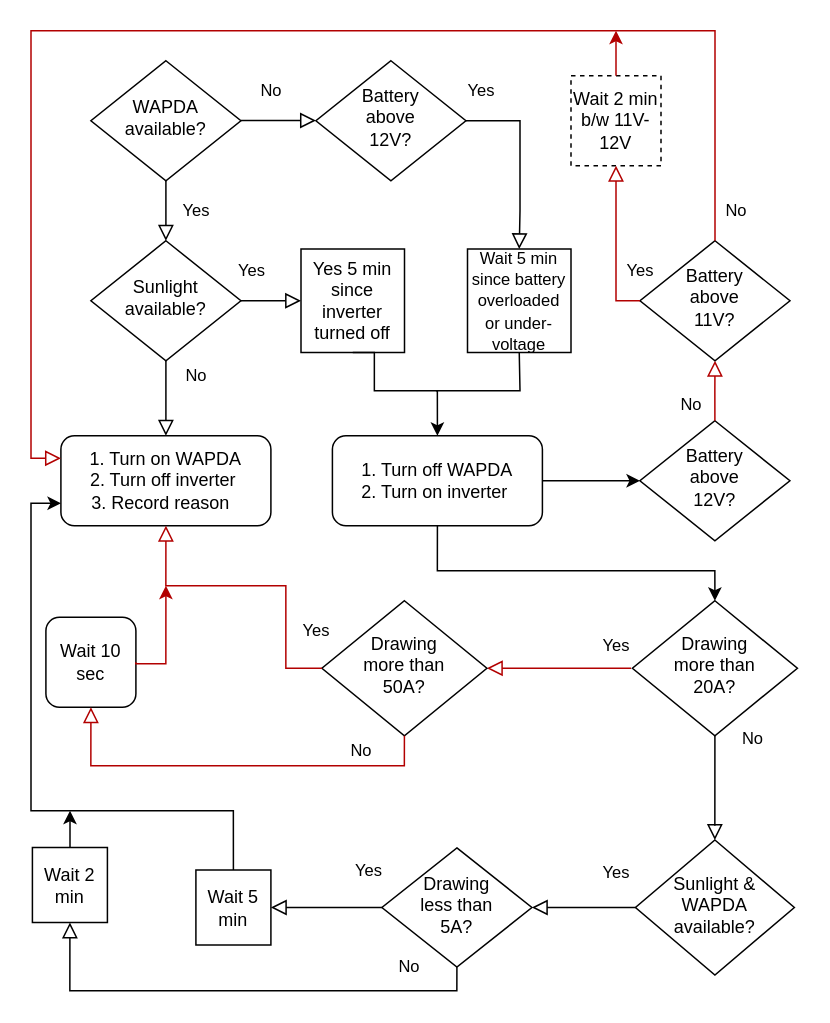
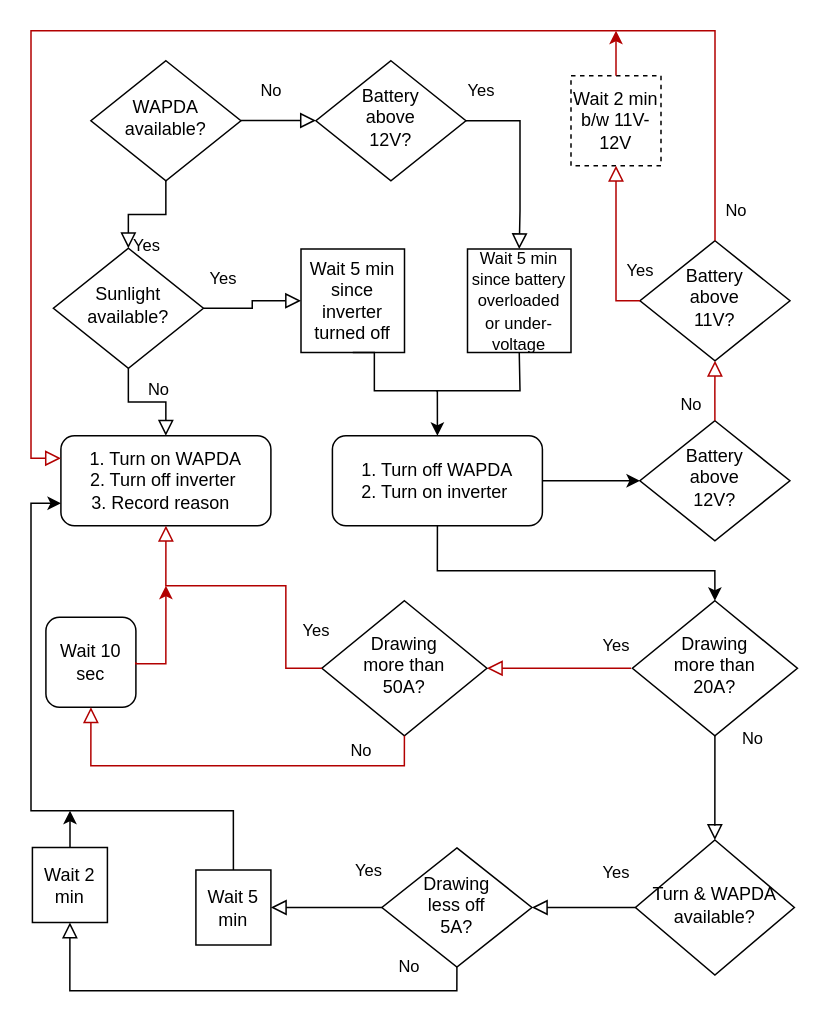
node "Sunlight available?": moved (166, 301) -> (128, 308)
node "Yes 5 min since inverter turned off": label "Yes 5 min since inverter turned off" -> "Wait 5 min since inverter turned off"
node "Drawing less than 5A?": label "Drawing less than 5A?" -> "Drawing less off 5A?"
node "Sunlight & WAPDA available?": label "Sunlight & WAPDA available?" -> "Turn & WAPDA available?"
